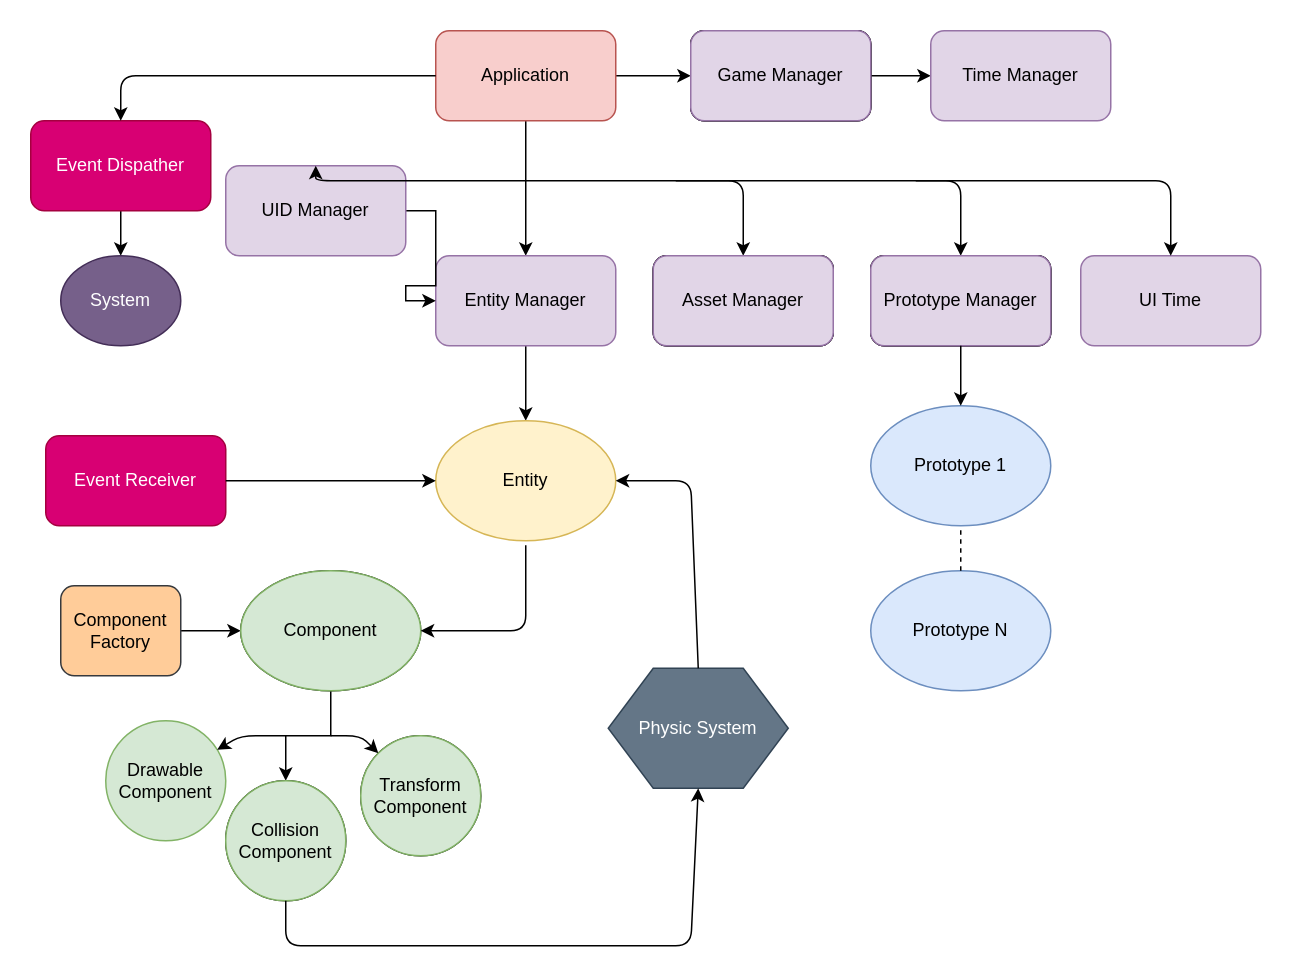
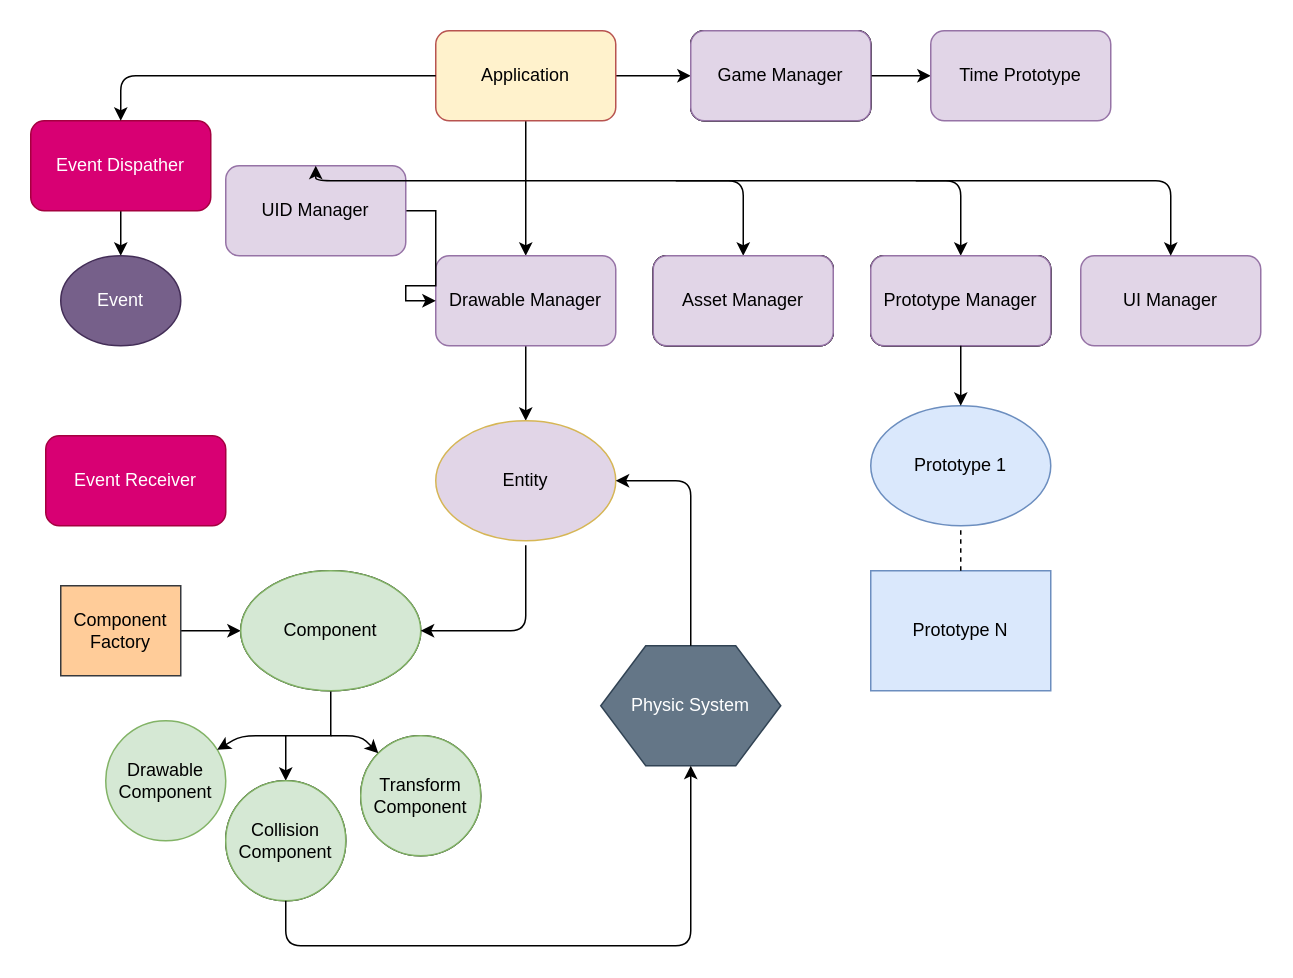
node "Application": fillcolor #f8cecc -> #fff2cc
node "Time Manager": label "Time Manager" -> "Time Prototype"
node "System": label "System" -> "Event"
node "Entity Manager": label "Entity Manager" -> "Drawable Manager"
node "UI Time": label "UI Time" -> "UI Manager"
edge "Event Receiver" -> "Entity": removed
node "Entity": fillcolor #fff2cc -> #e1d5e7
node "Component Factory": shape rounded rectangle -> rectangle
node "Prototype N": shape ellipse -> rectangle
node "Physic System": moved (698, 728) -> (691, 706)
